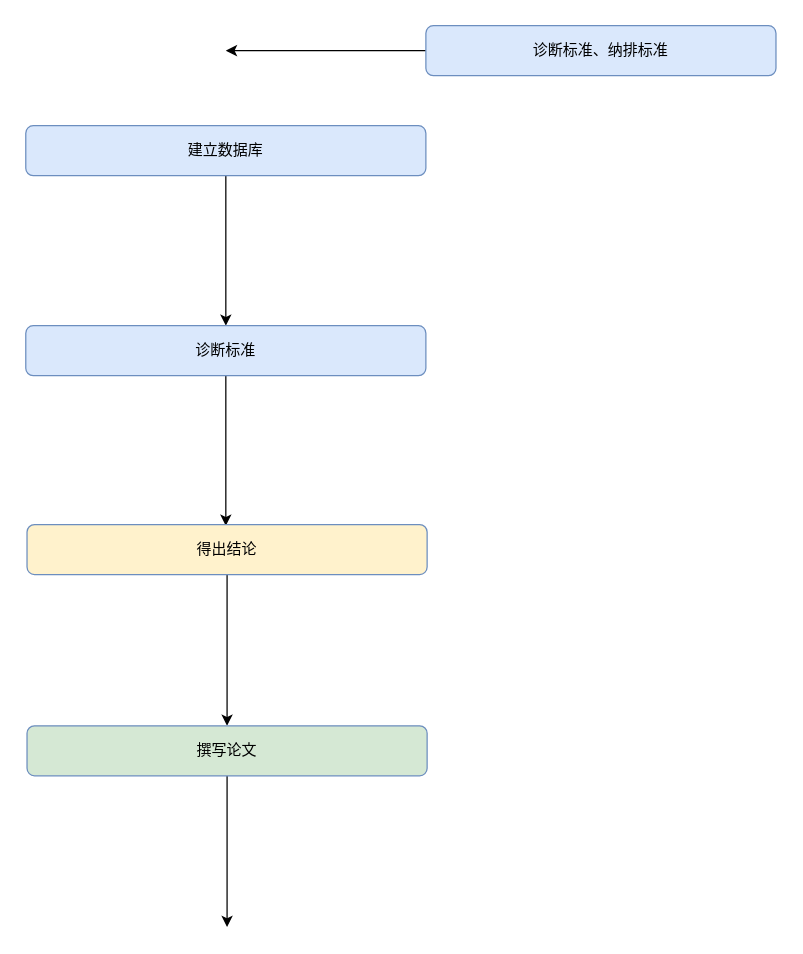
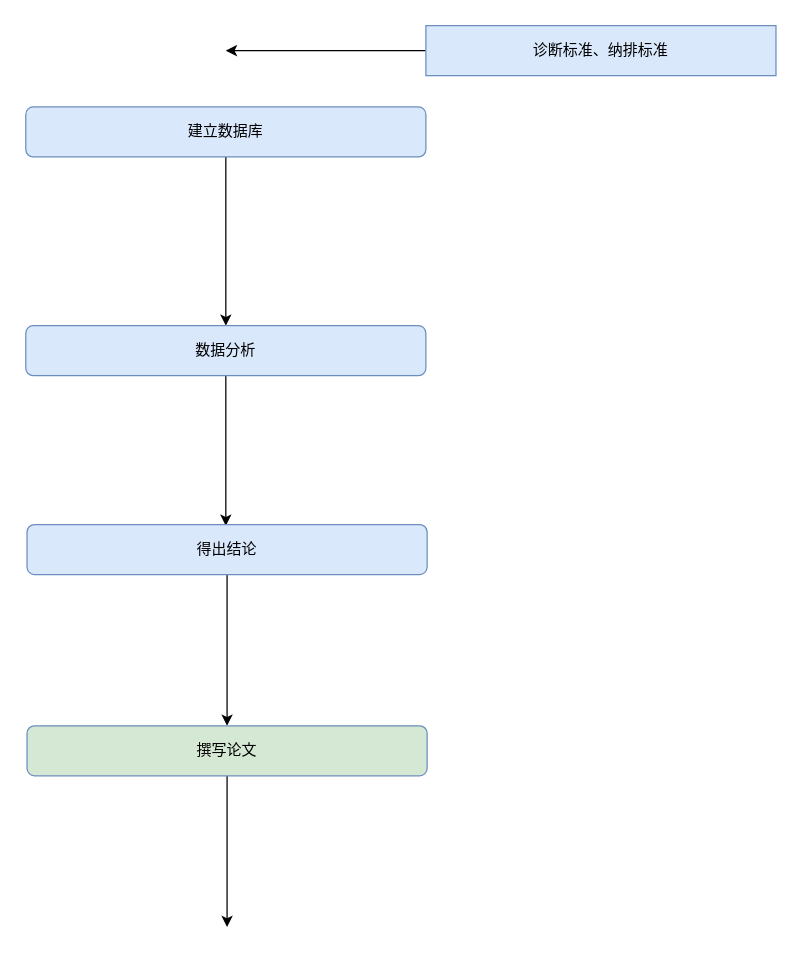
node "诊断标准、纳排标准": shape rounded rectangle -> rectangle
node "建立数据库": moved (226, 151) -> (226, 132)
node "诊断标准": label "诊断标准" -> "数据分析"
node "得出结论": fillcolor #fff2cc -> #dae8fc
